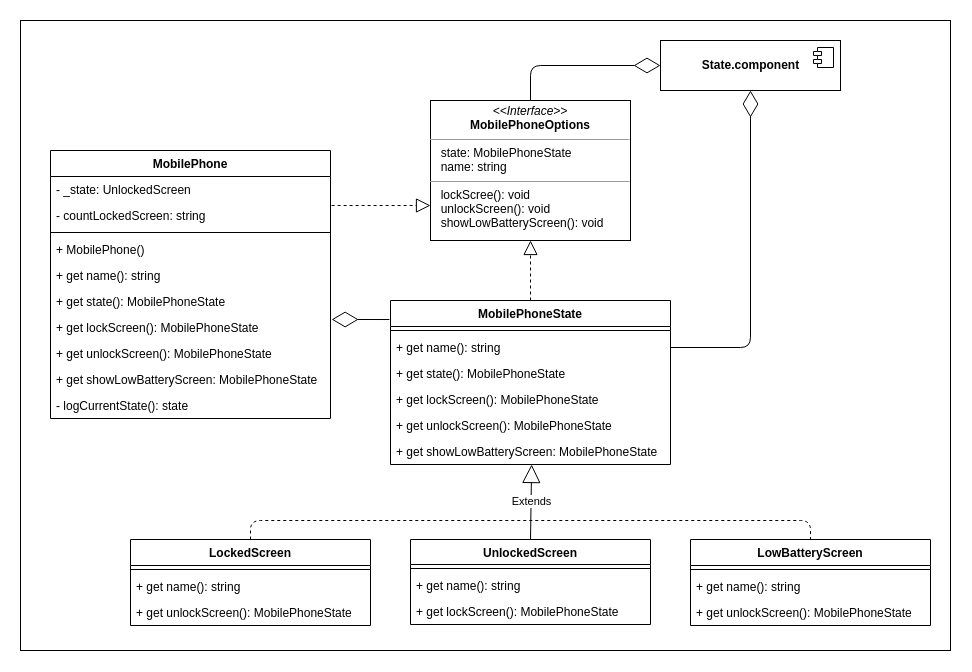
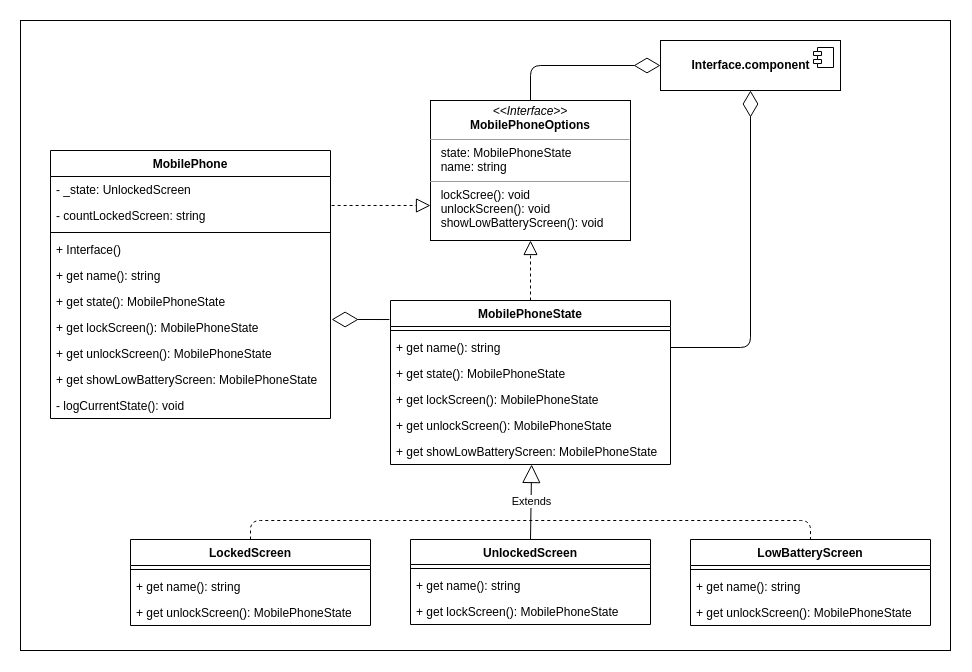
node "State.component": label "State.component" -> "Interface.component"
node "+ MobilePhone()": label "+ MobilePhone()" -> "+ Interface()"
node "- logCurrentState(): state": label "- logCurrentState(): state" -> "- logCurrentState(): void"
